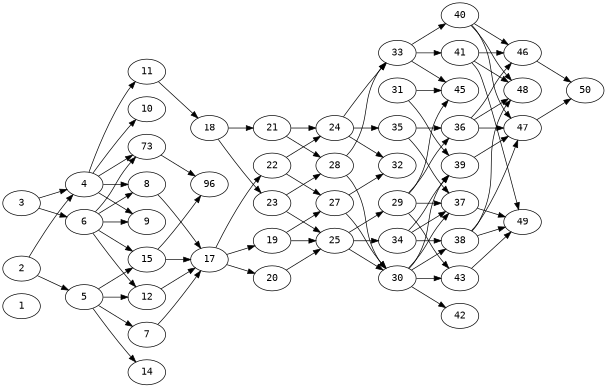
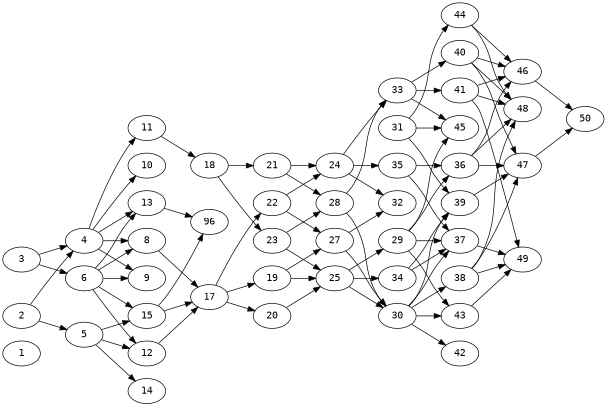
node "44": added
node "73": label "73" -> "13"
edge "34" -> "38": removed
node "7": removed
